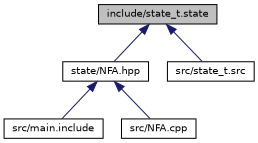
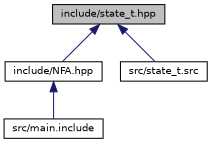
node "include/state_t.state": label "include/state_t.state" -> "include/state_t.hpp"
node "state/NFA.hpp": label "state/NFA.hpp" -> "include/NFA.hpp"
node "src/NFA.cpp": removed
